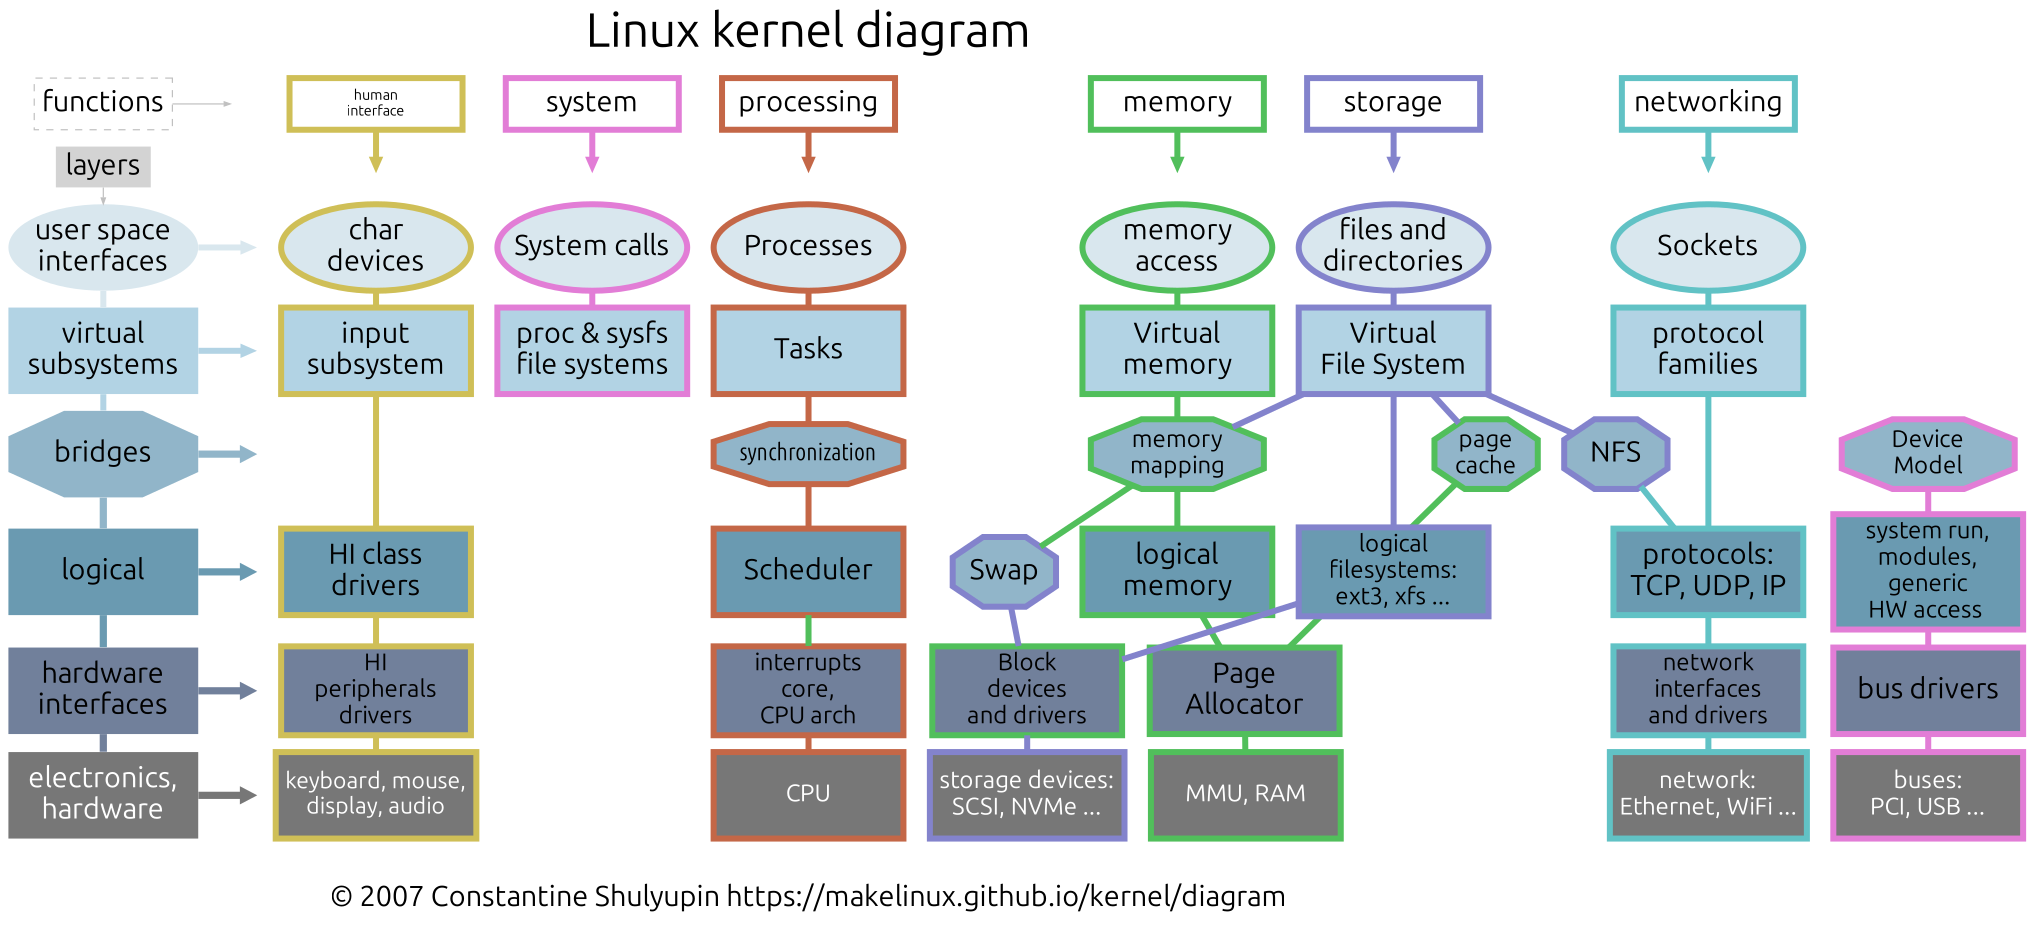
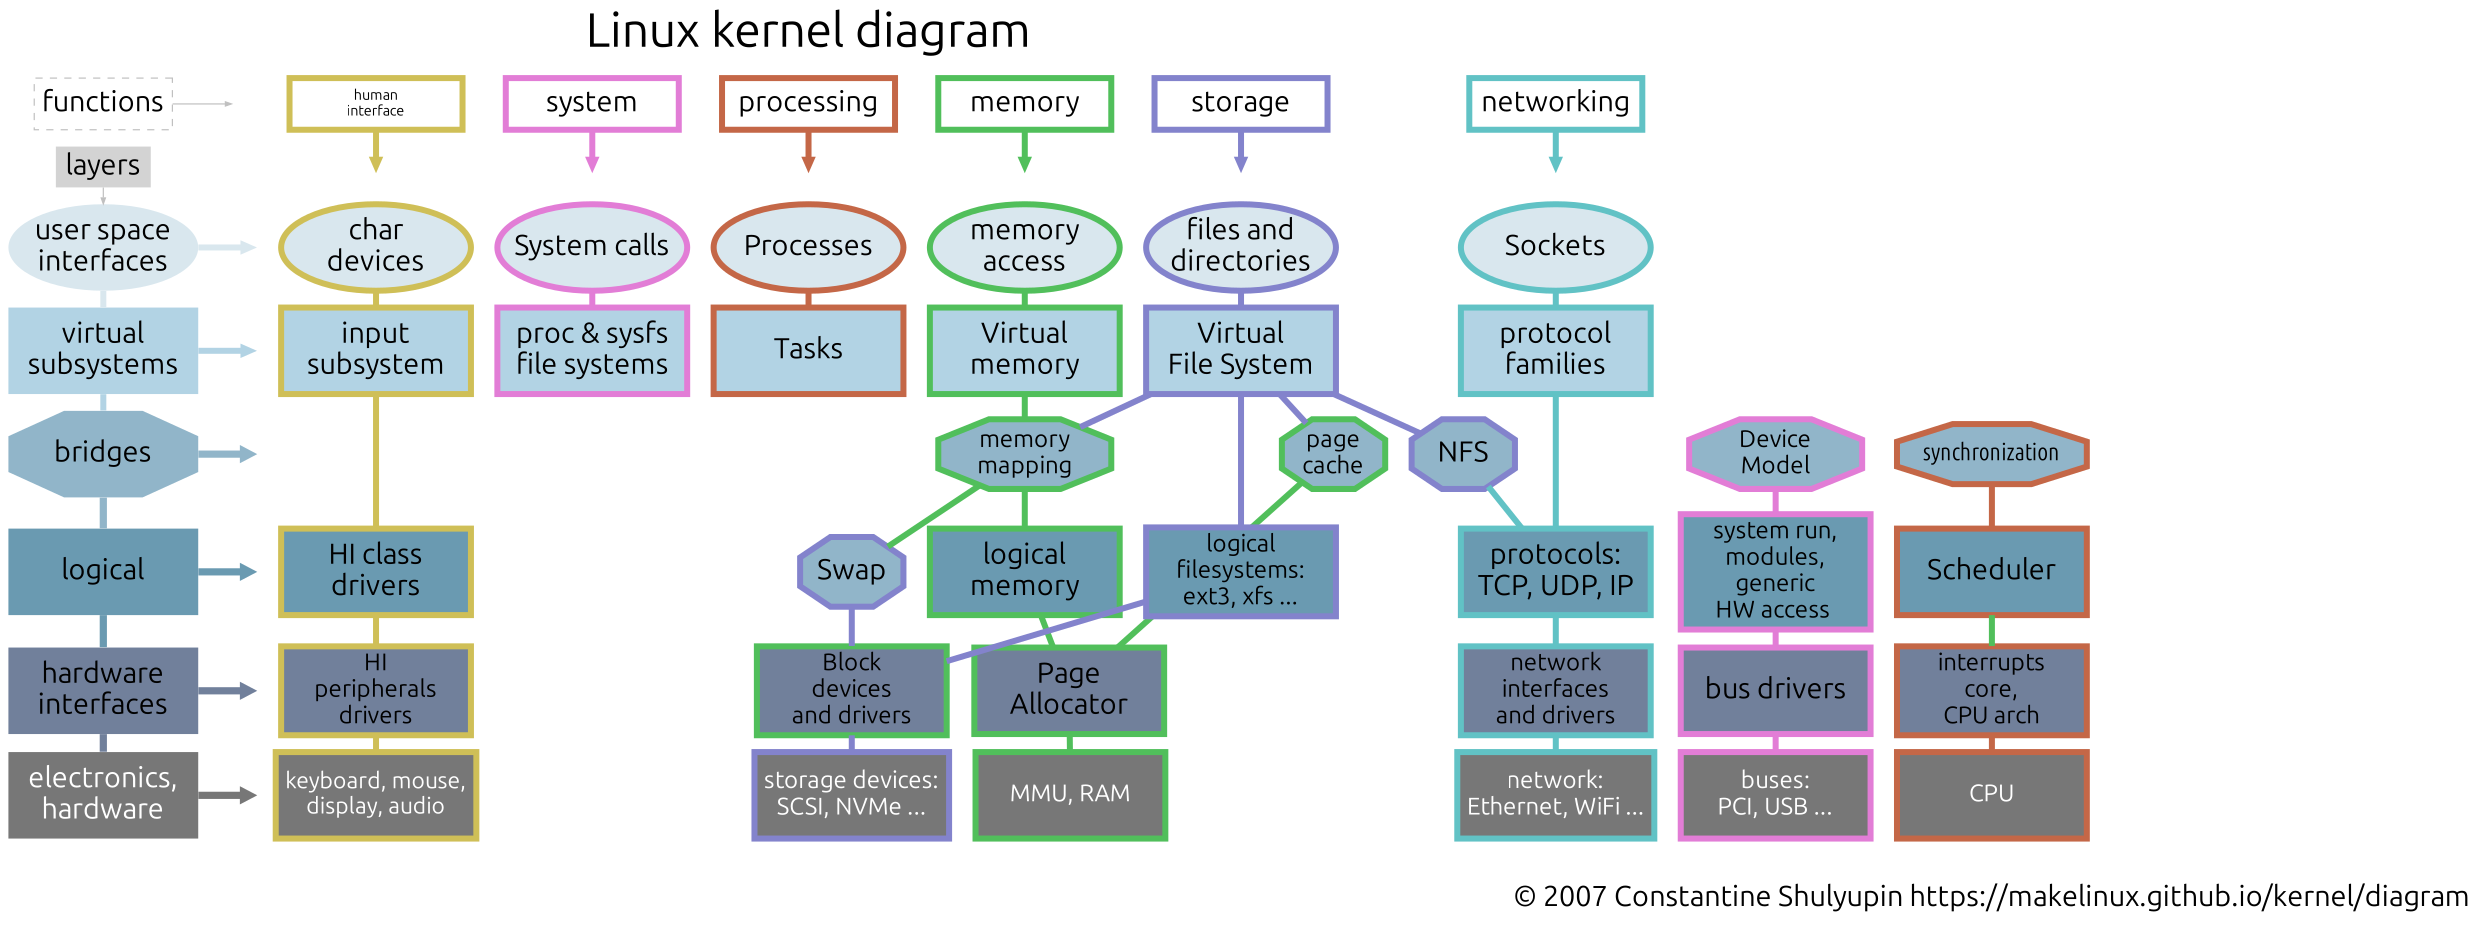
edge "Tasks" -- "synchronization": removed
